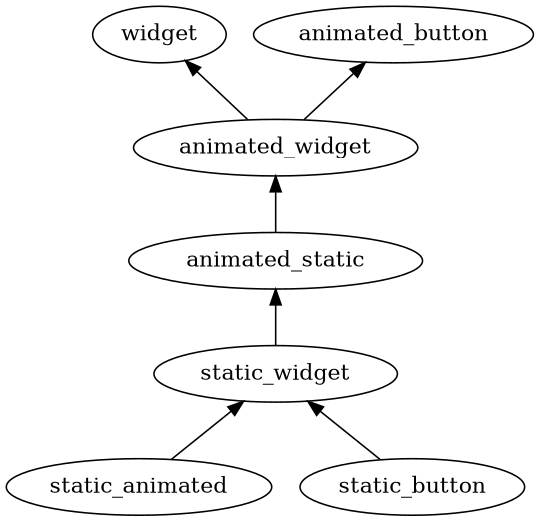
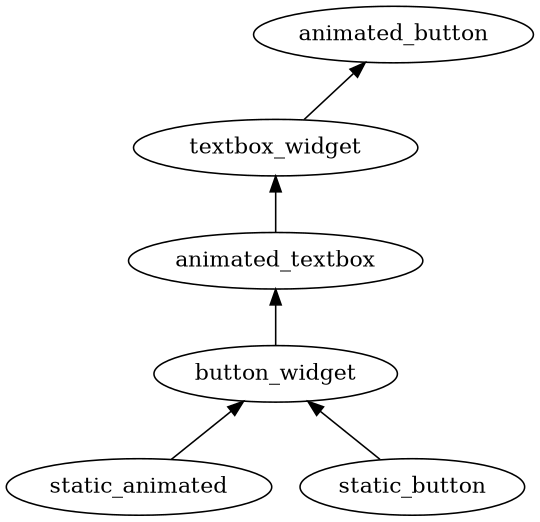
node "widget": removed
node "animated_widget": label "animated_widget" -> "textbox_widget"
node "animated_static": label "animated_static" -> "animated_textbox"
node "static_widget": label "static_widget" -> "button_widget"
